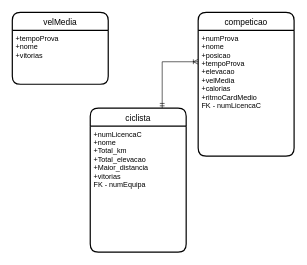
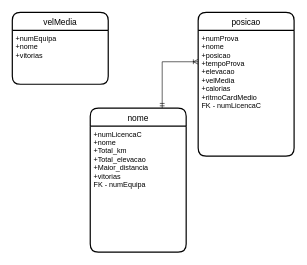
node "competicao": label "competicao" -> "posicao"
node "+tempoProva +nome +vitorias": label "+tempoProva +nome +vitorias" -> "+numEquipa +nome +vitorias"
node "ciclista": label "ciclista" -> "nome"
